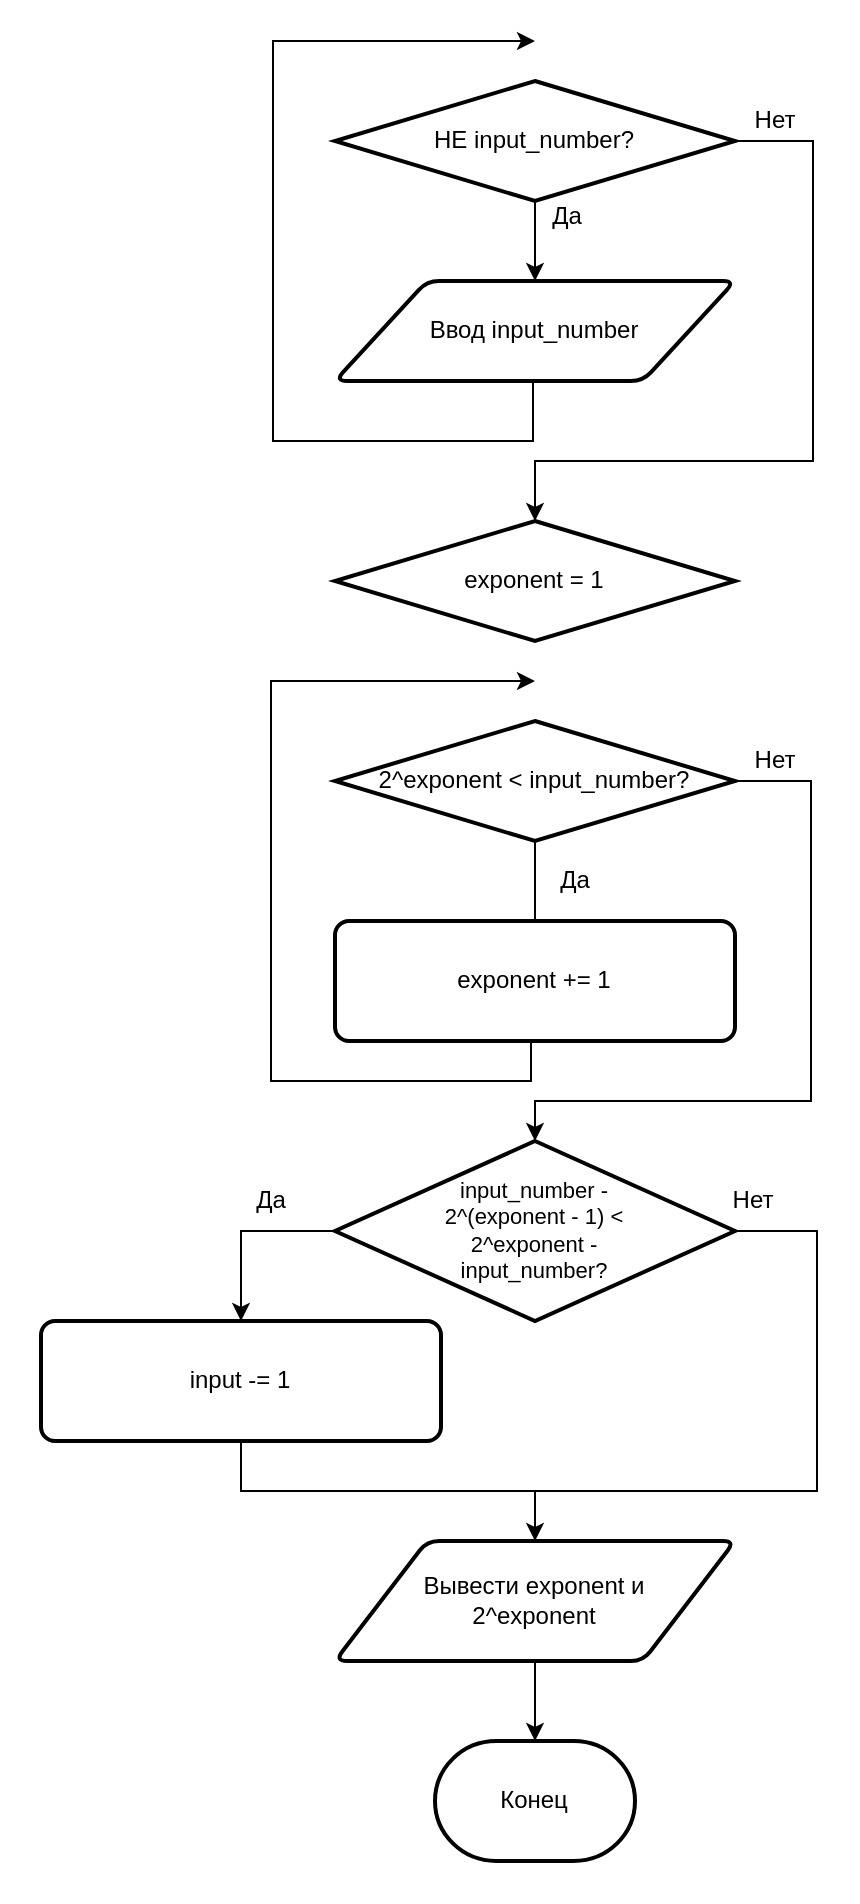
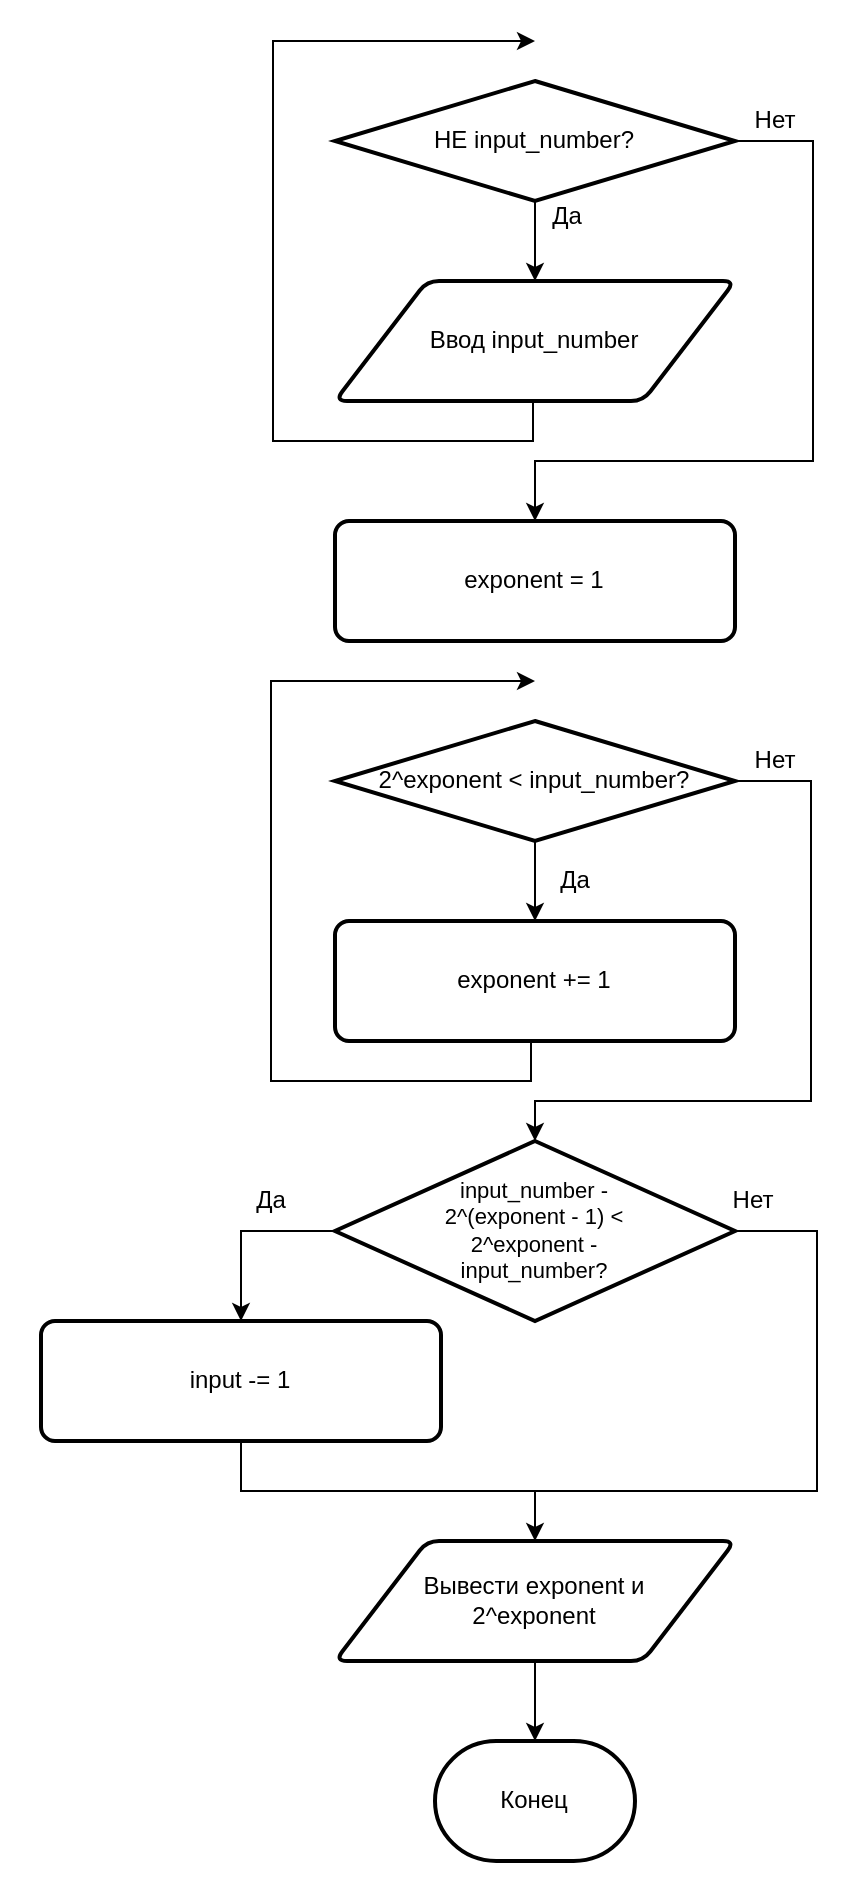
node "Ввод input_number": size 400x100 -> 400x120
node "exponent = 1": shape diamond -> rounded rectangle
edge "2^exponent < input_number?" -- "exponent += 1": arrowhead none -> classic
